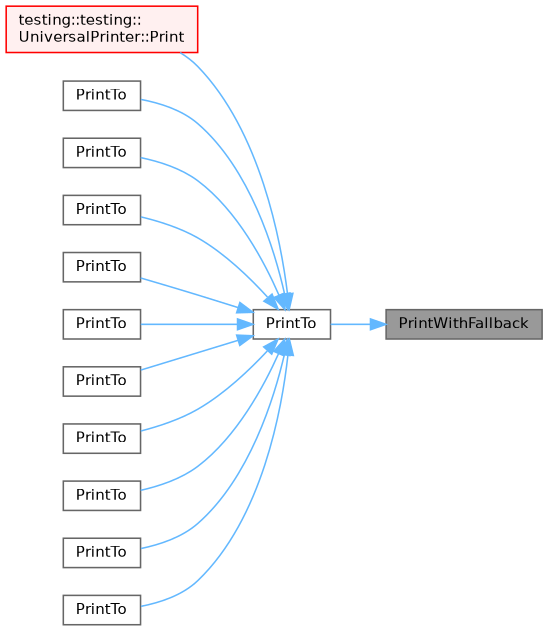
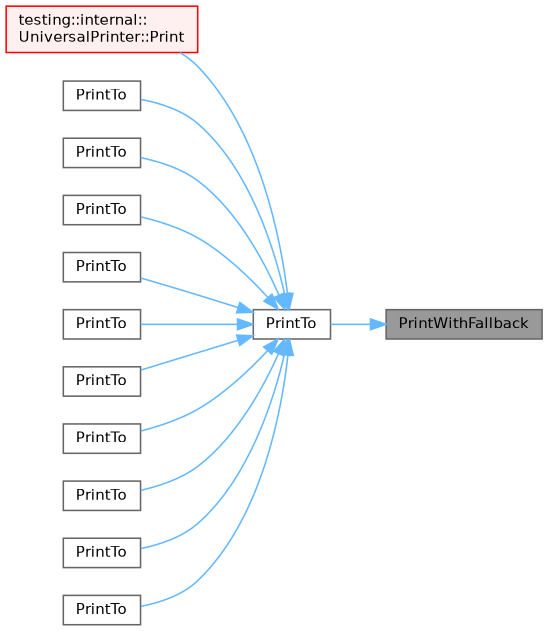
node "testing::testing:: UniversalPrinter::Print": label "testing::testing:: UniversalPrinter::Print" -> "testing::internal:: UniversalPrinter::Print"
